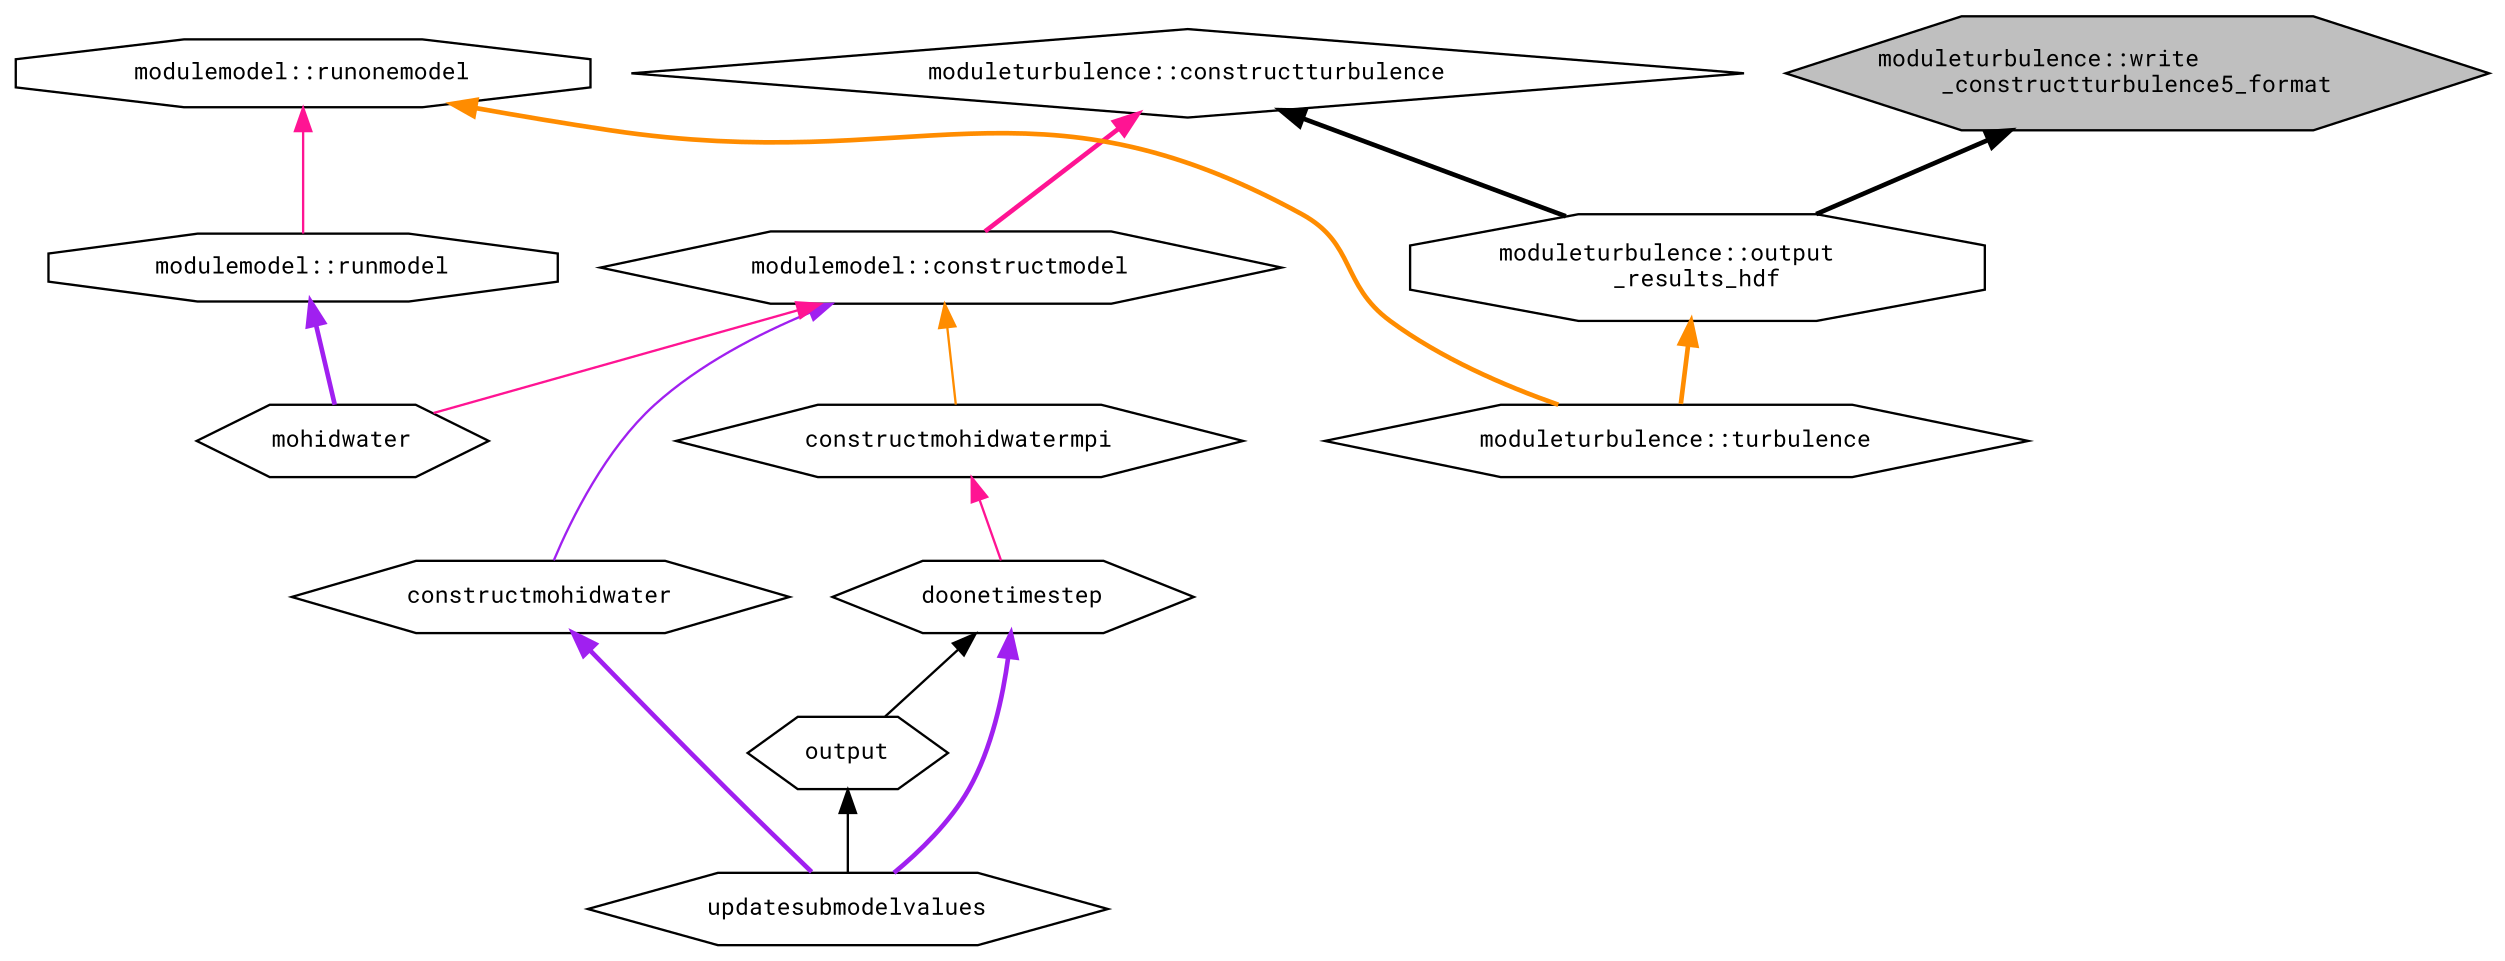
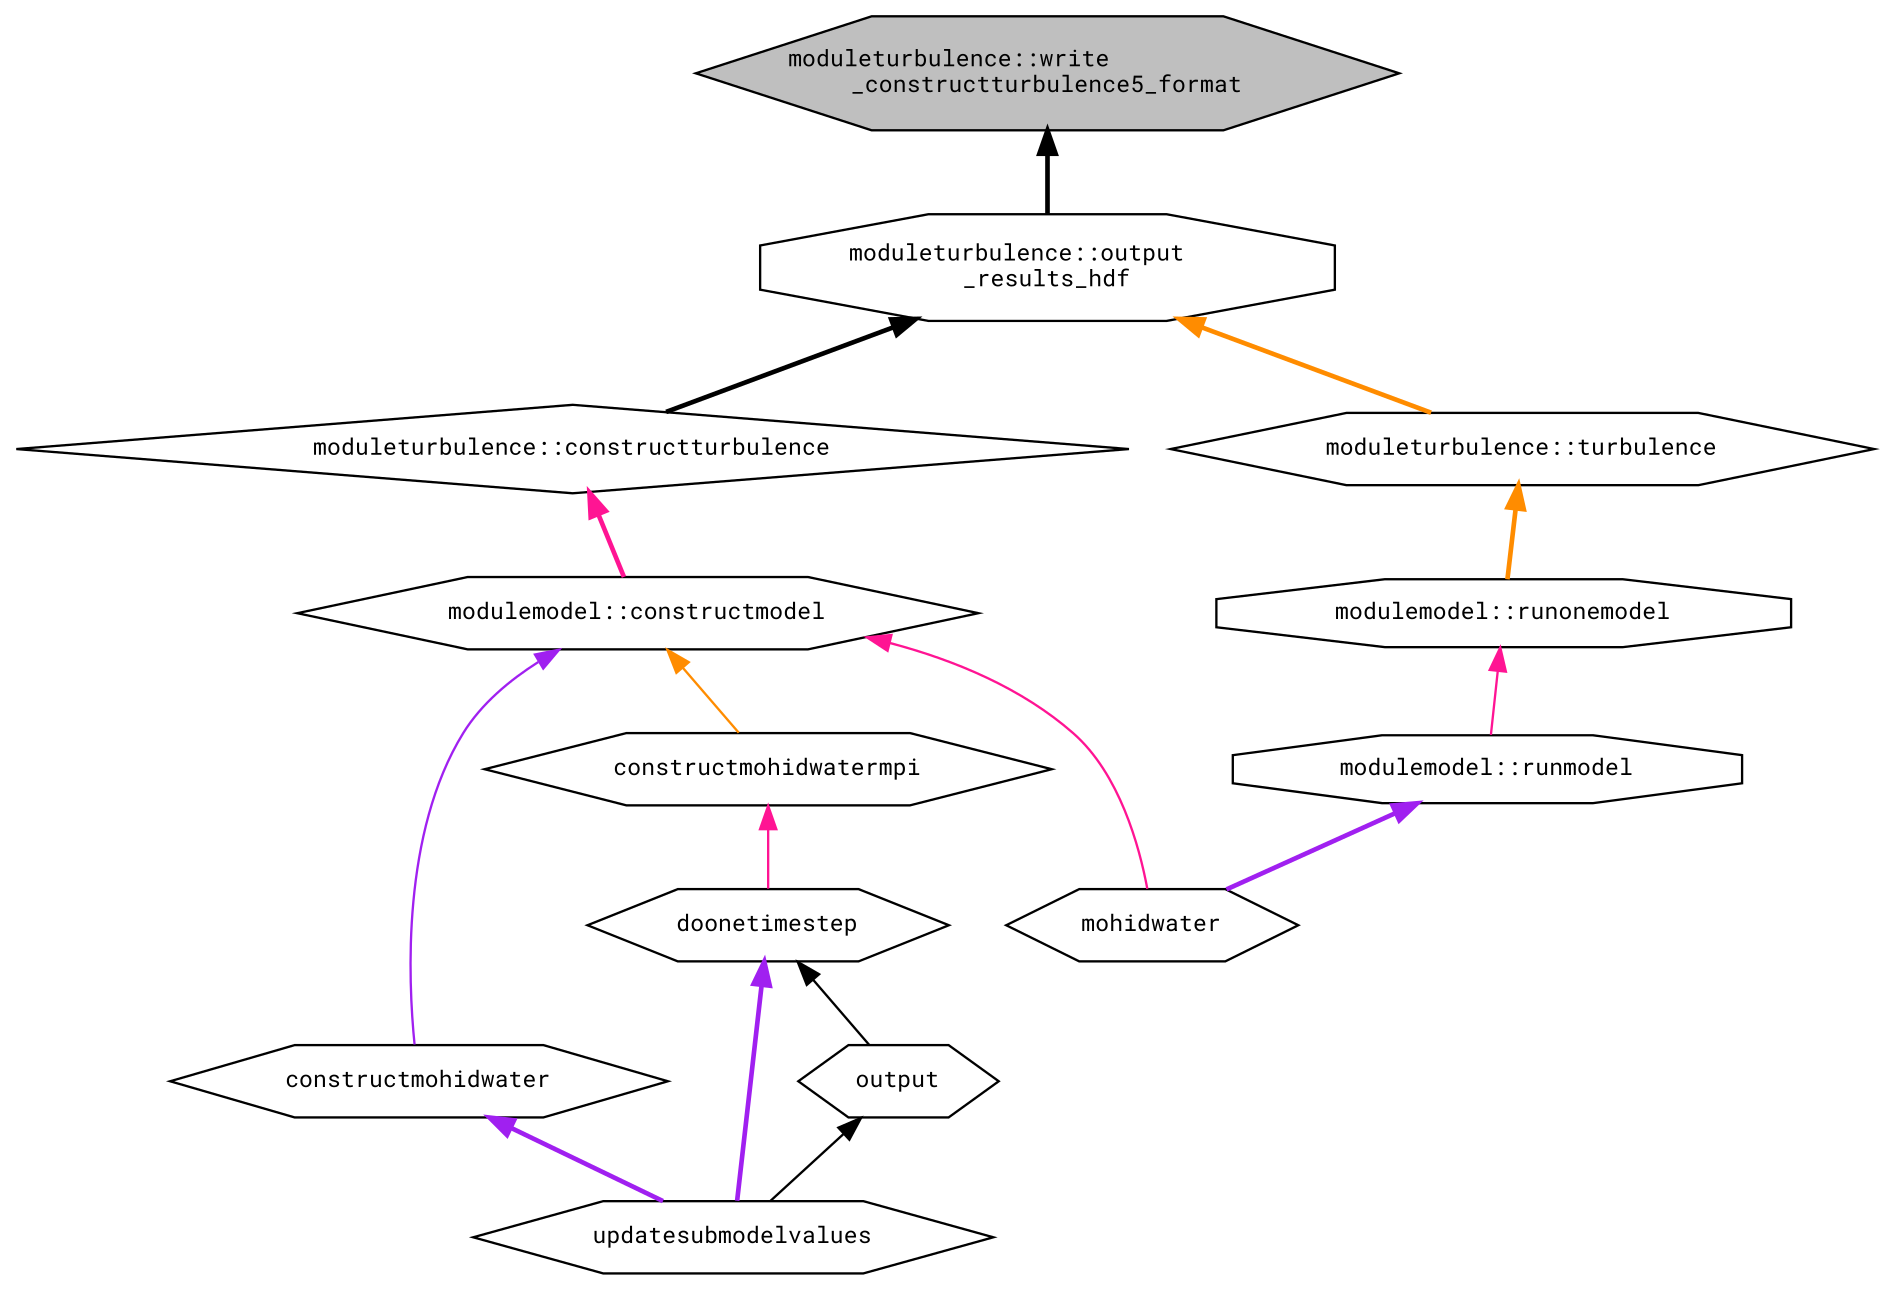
edge "moduleturbulence::turbulence" -> "modulemodel::runonemodel": reversed
edge "moduleturbulence::output _results_hdf" -> "moduleturbulence::constructturbulence": reversed
